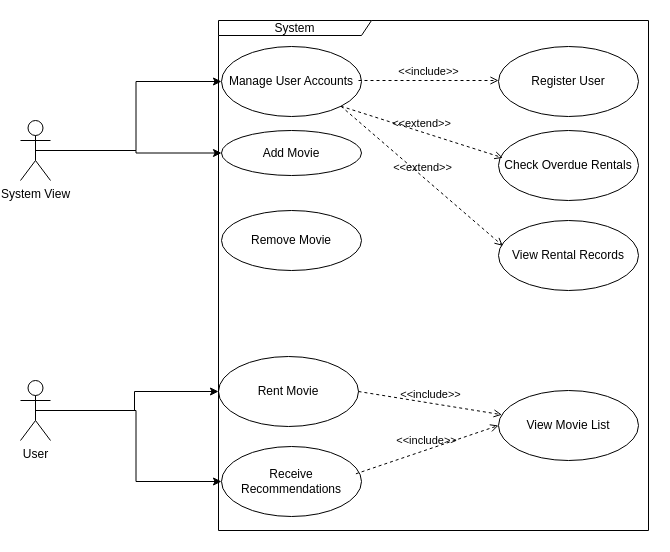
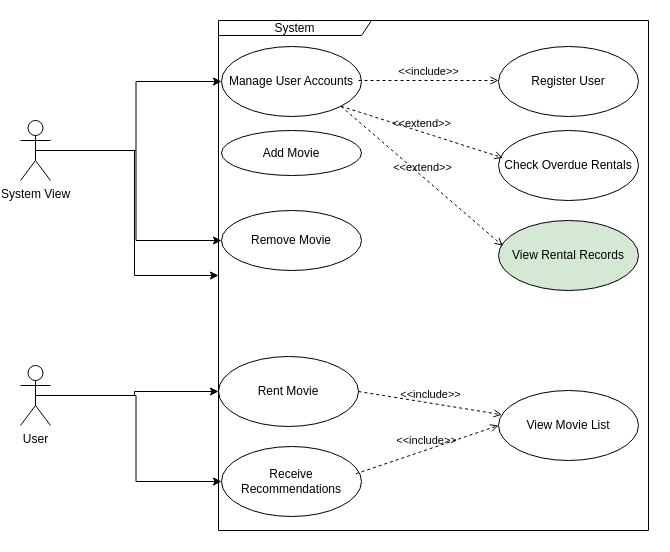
edge "System View" -> "Add Movie": now "System View" -> "System"
edge "System View" -> "Remove Movie": added
node "View Rental Records": fillcolor #ffffff -> #d5e8d4
node "User": moved (36, 411) -> (36, 396)
